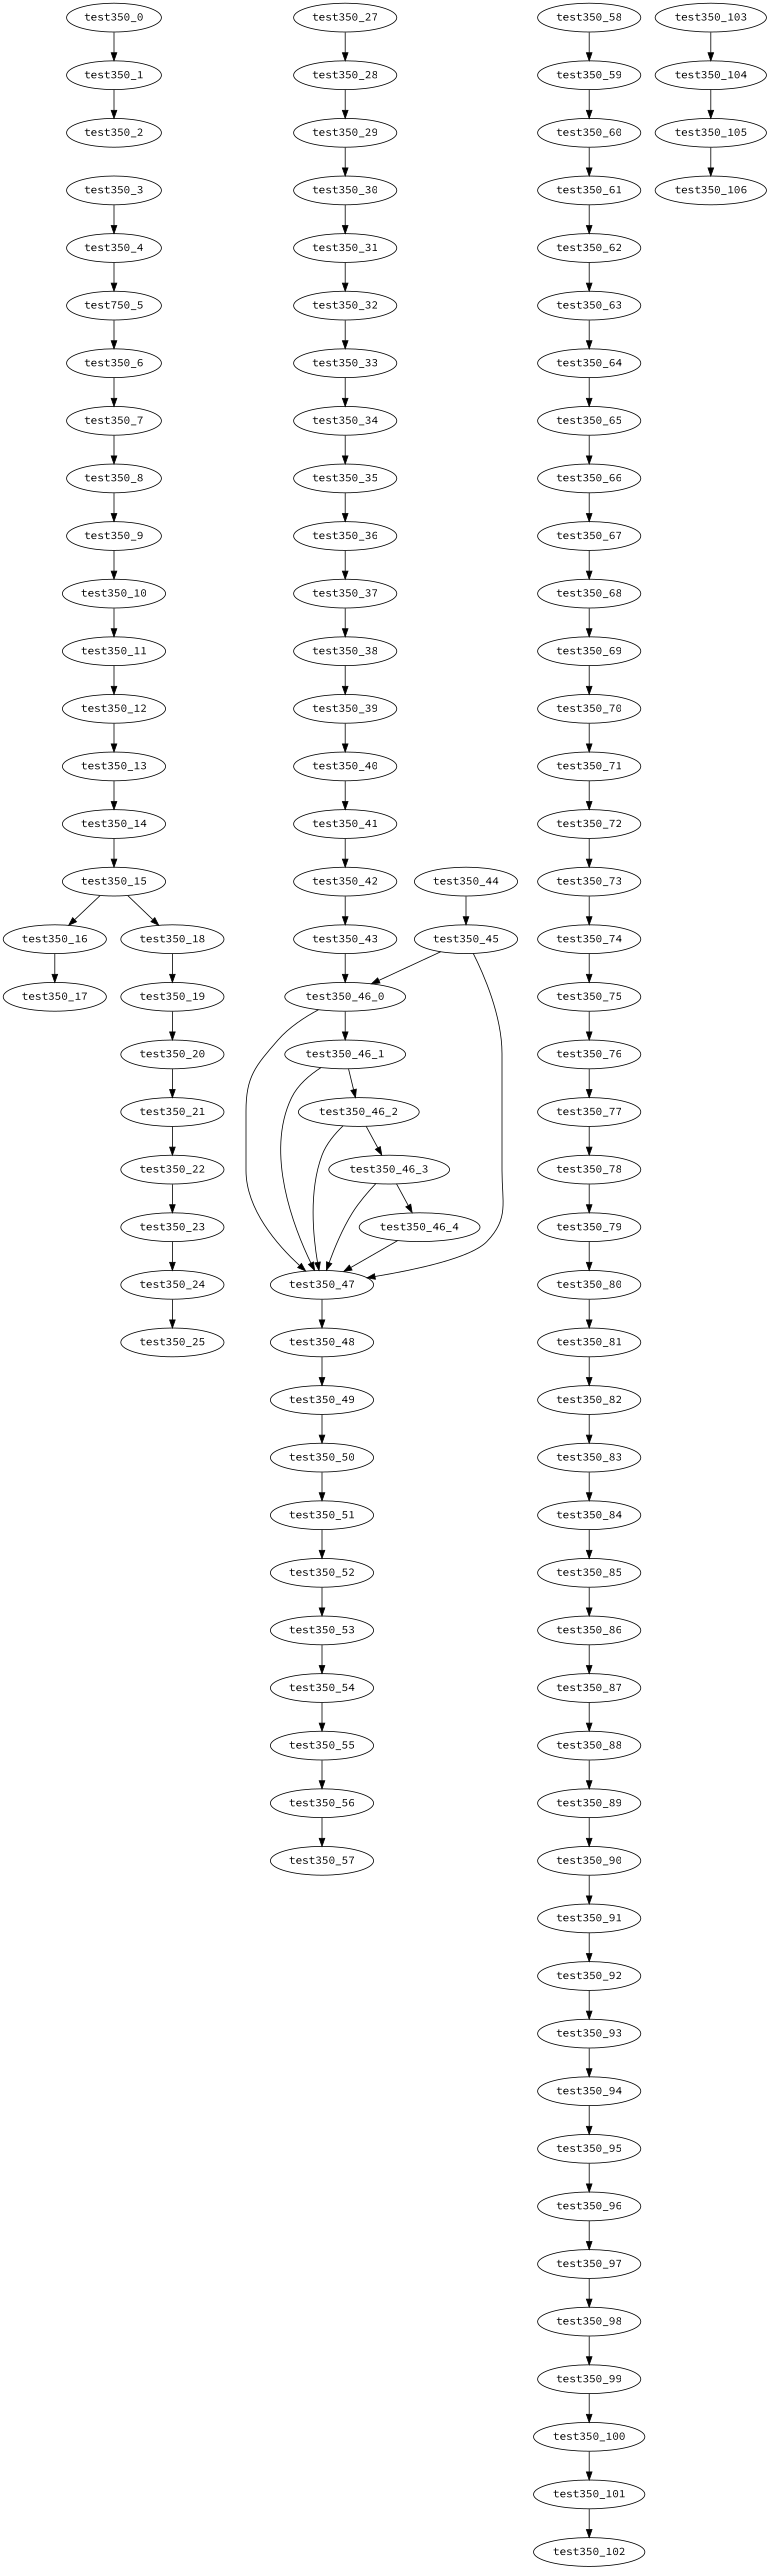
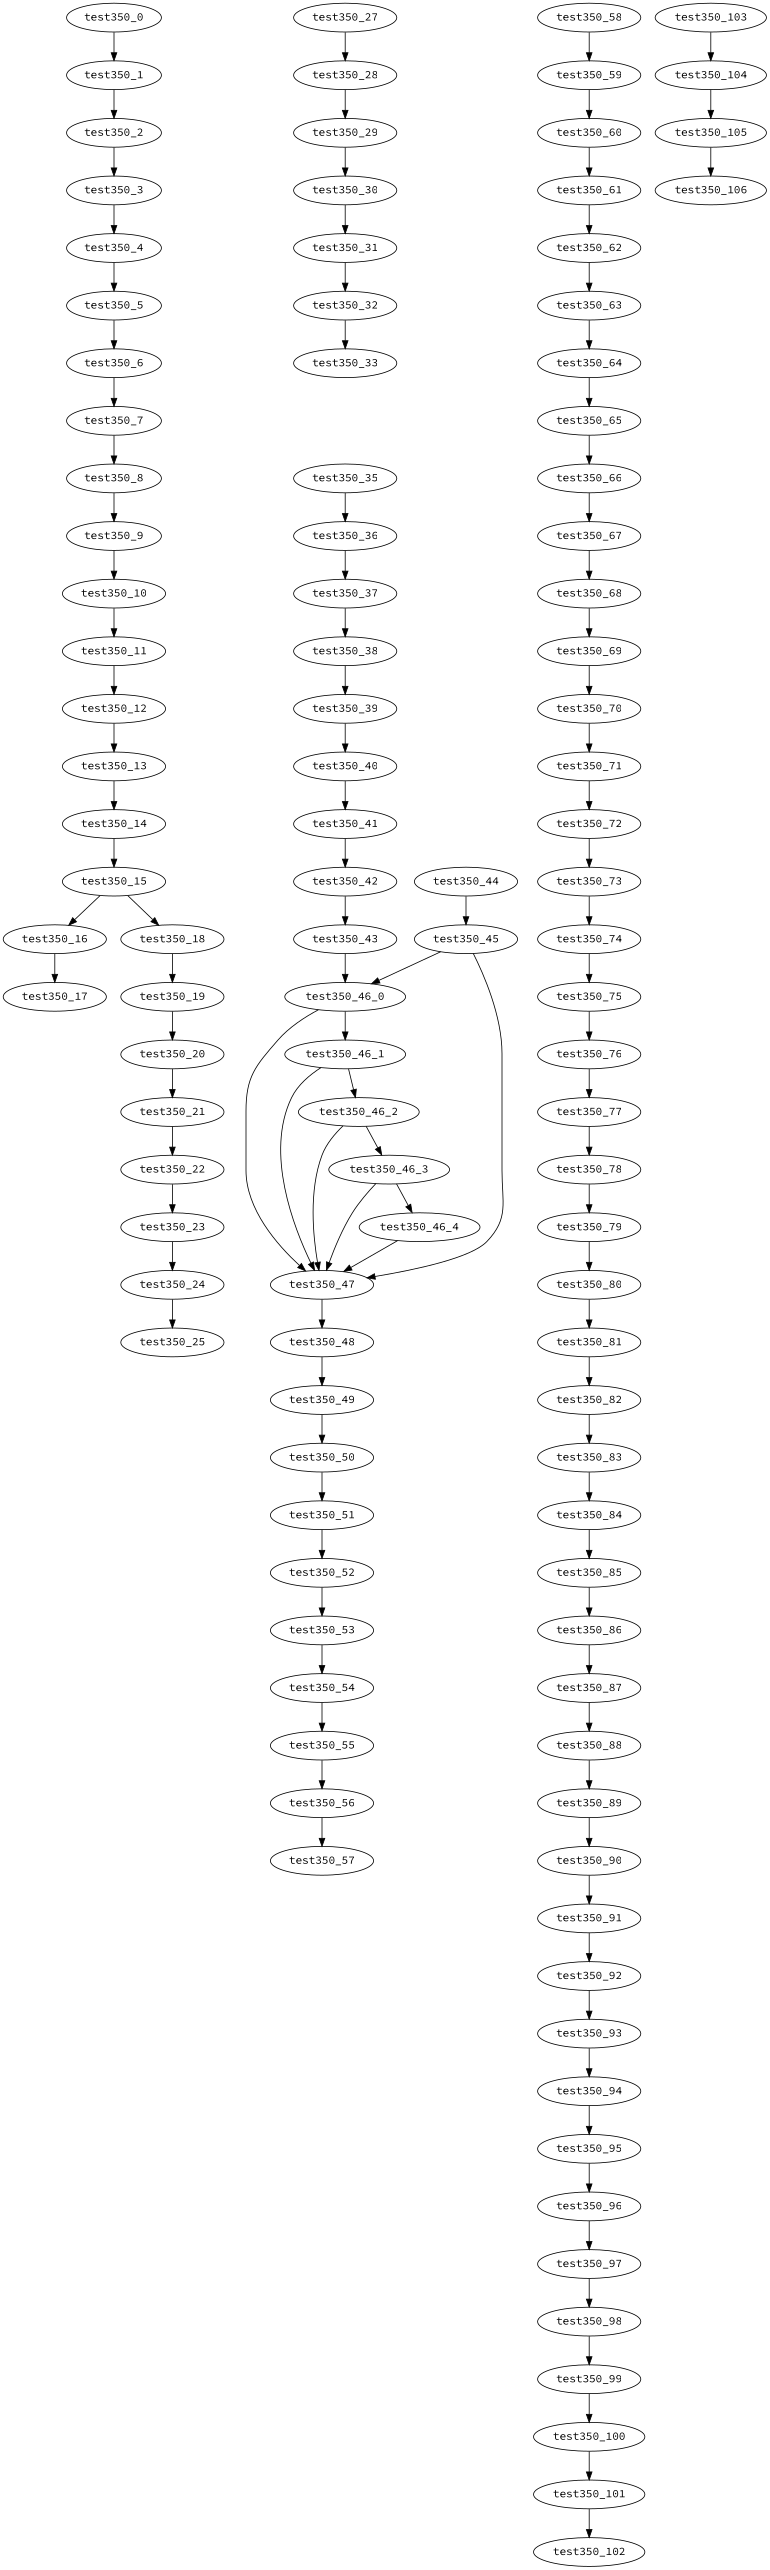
edge "test350_2" -> "test350_3": added
node "test750_5": label "test750_5" -> "test350_5"
node "test350_34": removed
